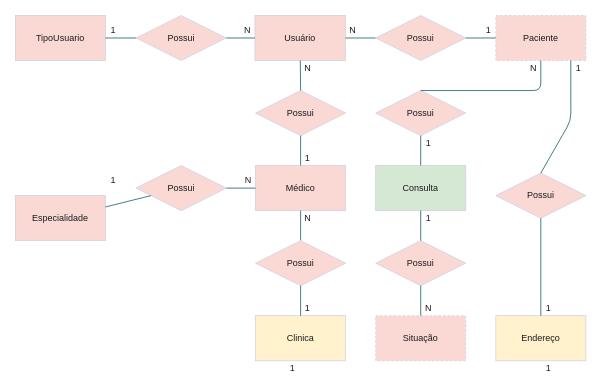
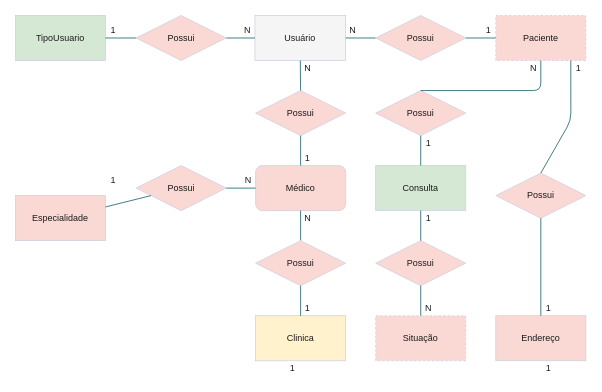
node "TipoUsuario": fillcolor #fad9d5 -> #d5e8d4
node "Usuário": fillcolor #fad9d5 -> #f5f5f5
node "Médico": shape rectangle -> rounded rectangle
node "Endereço": fillcolor #fff2cc -> #fad9d5
